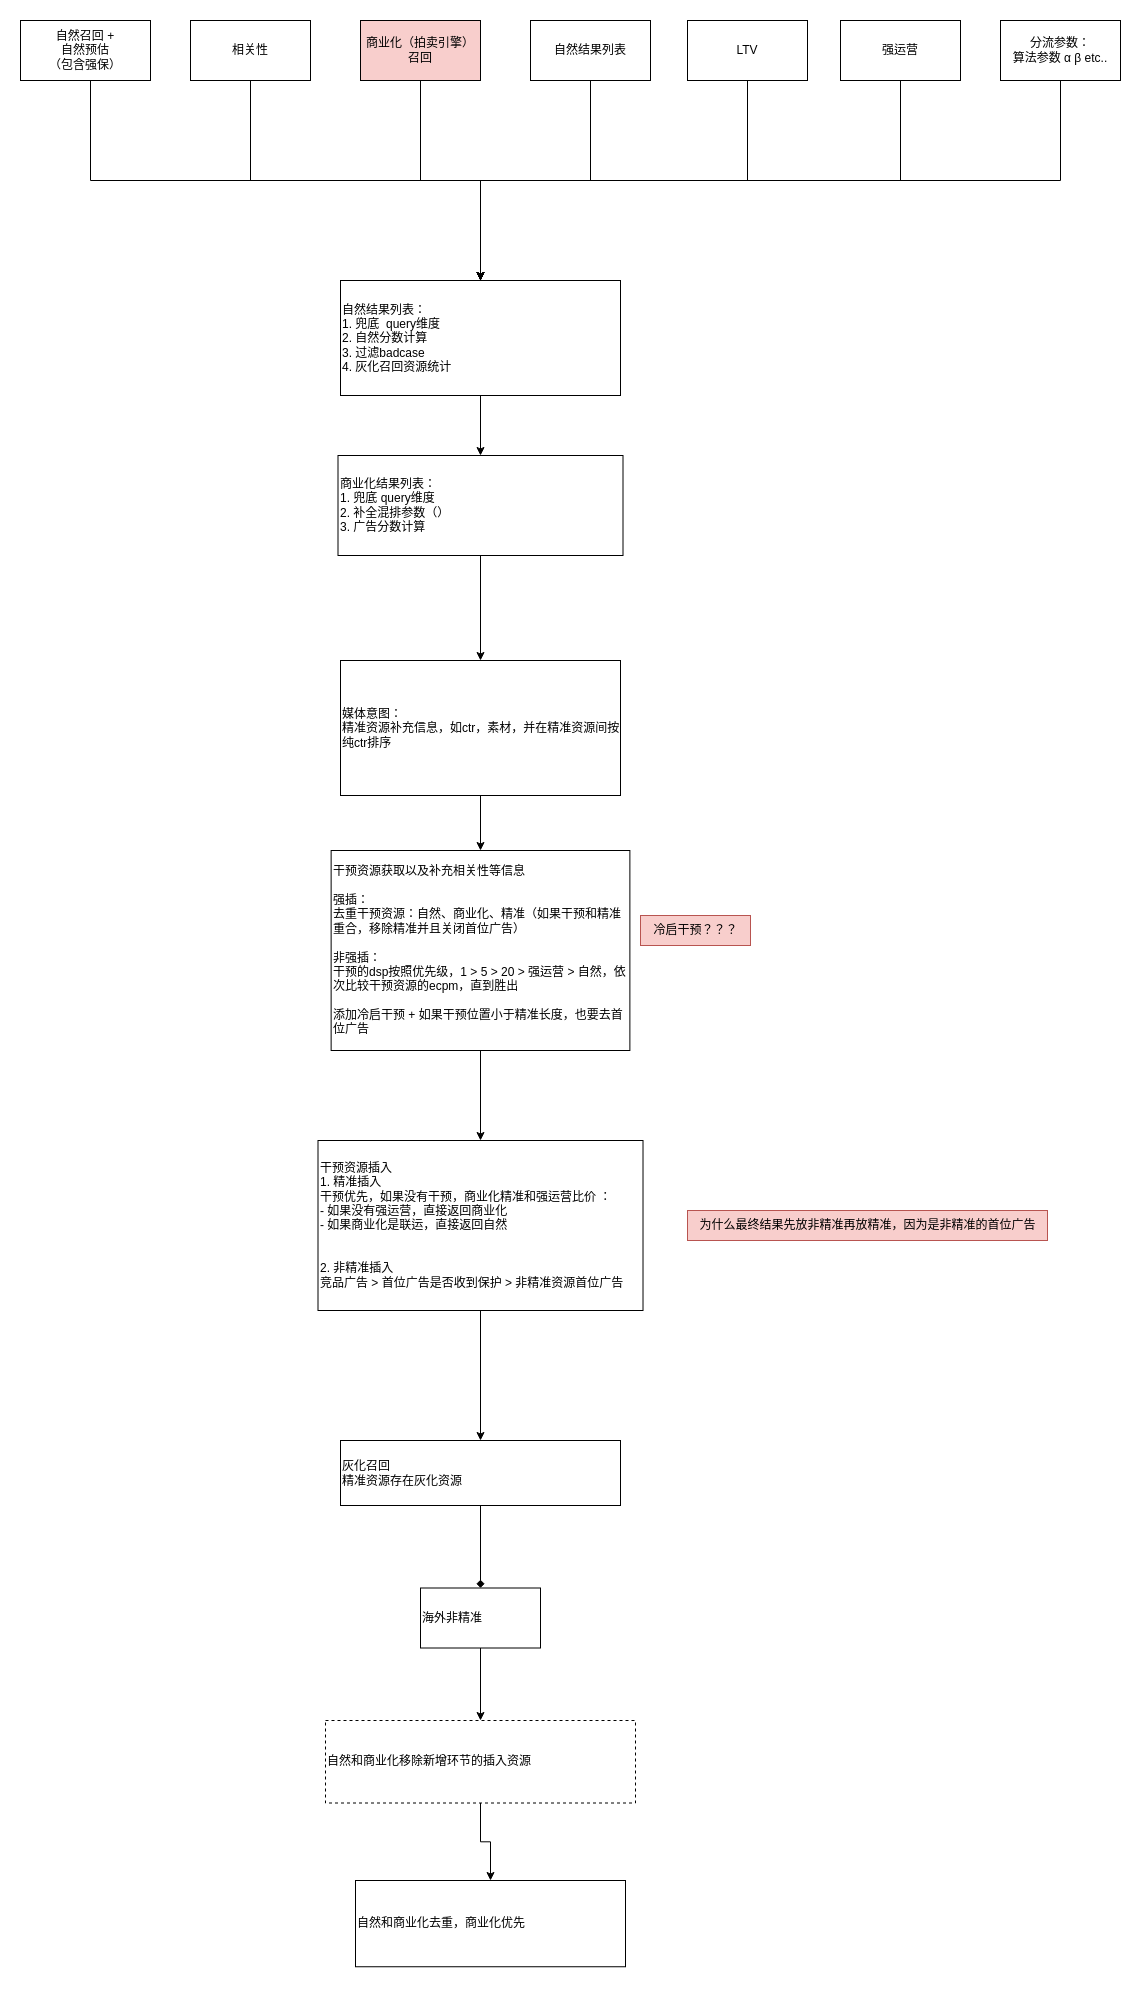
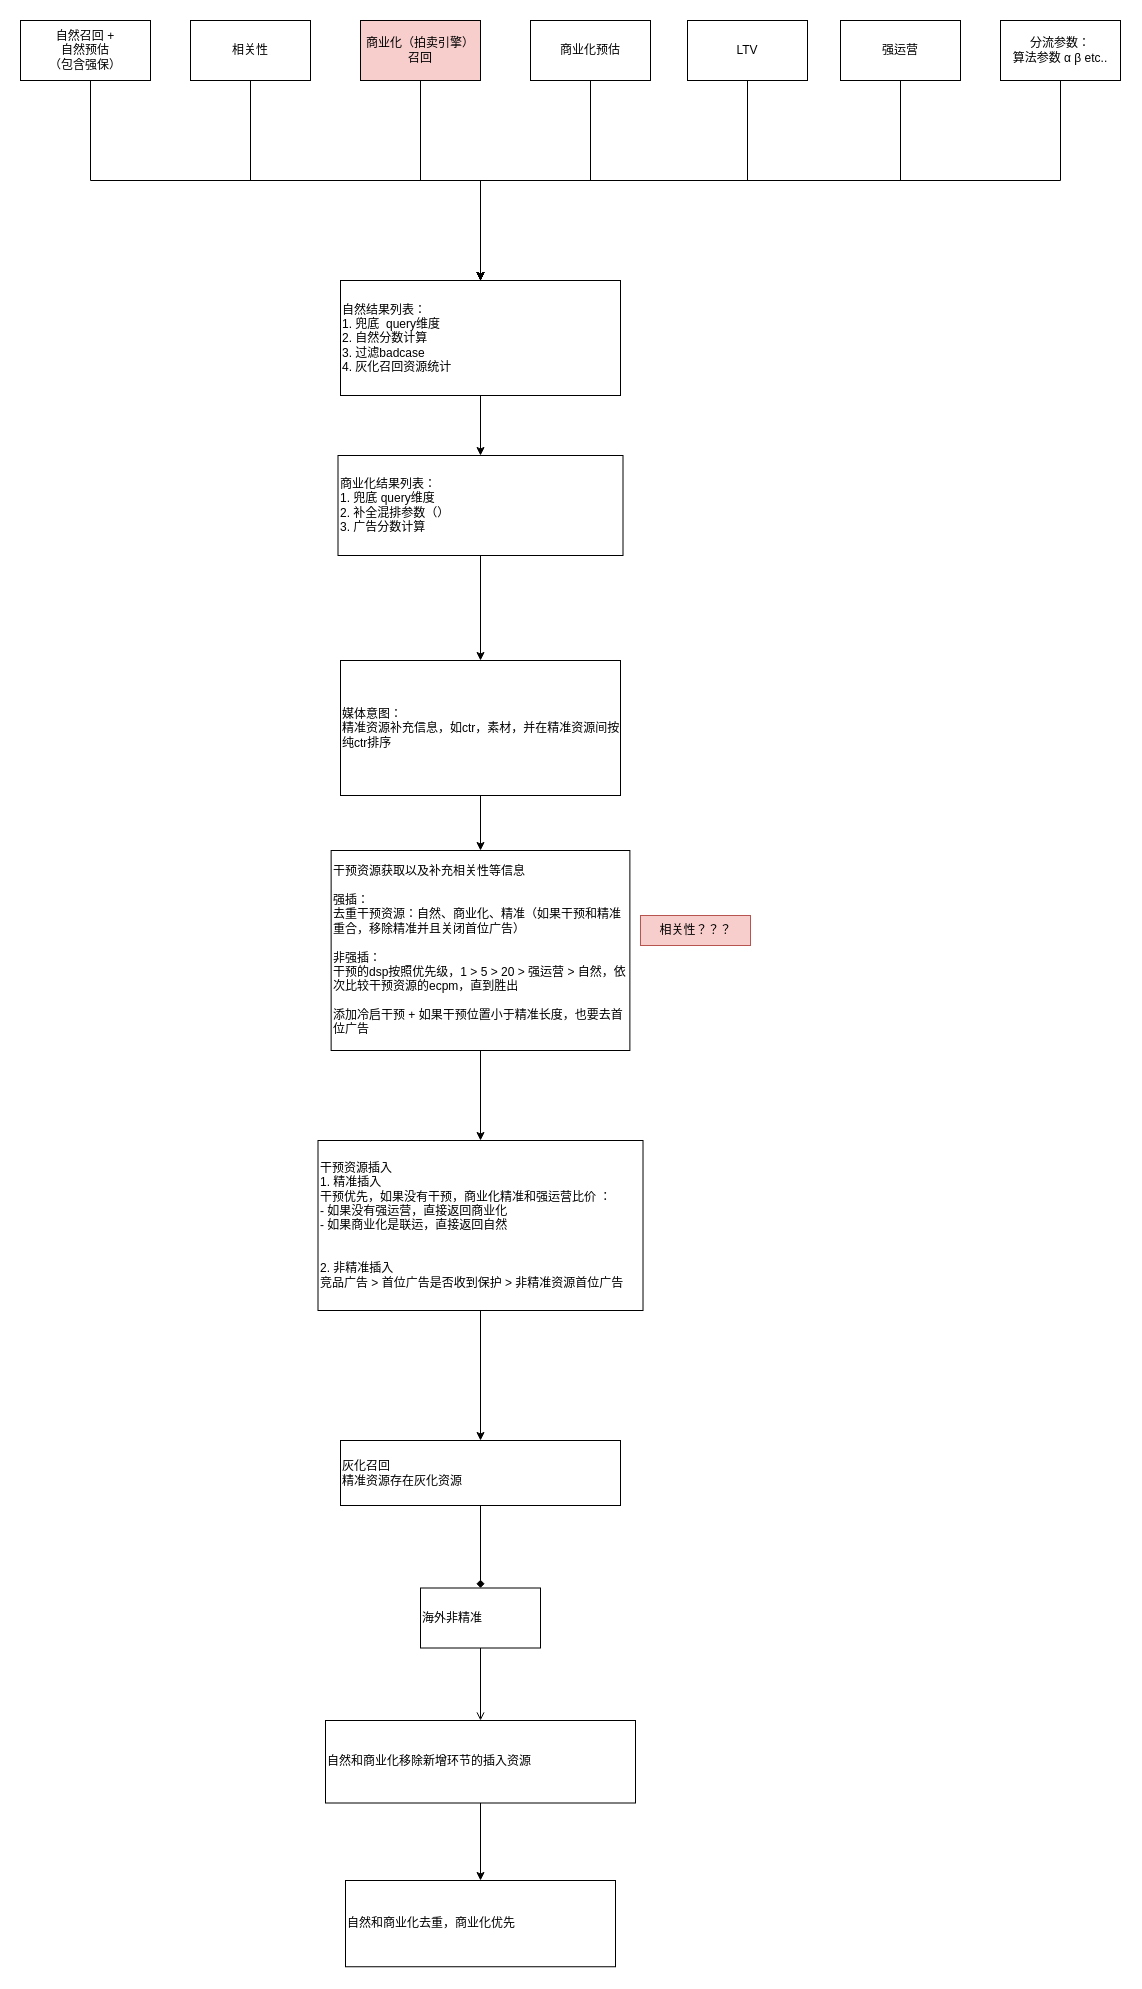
node "自然结果列表": label "自然结果列表" -> "商业化预估"
node "冷启干预？？？": label "冷启干预？？？" -> "相关性？？？"
node "为什么最终结果先放非精准再放精准，因为是非精准的首位广告": removed
edge "海外非精准" -> "自然和商业化移除新增环节的插入资源": arrowhead classic -> open
node "自然和商业化移除新增环节的插入资源": style dashed -> solid
node "自然和商业化去重，商业化优先": moved (491, 1924) -> (481, 1924)
